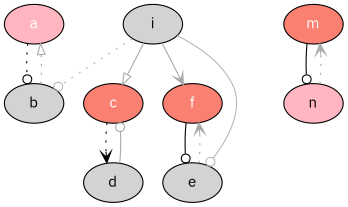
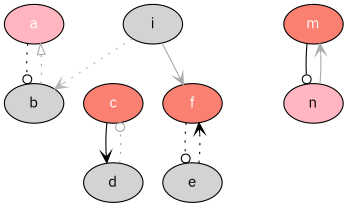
edge "i" -> "c": removed
edge "i" -> "b": arrowhead odot -> vee
edge "n" -> "m": style dotted -> solid
edge "i" -> "e": removed
edge "c" -> "d": style dotted -> solid
edge "f" -> "e": style solid -> dotted
edge "d" -> "c": style solid -> dotted
edge "e" -> "f": color #a9a9a9 -> #000000
